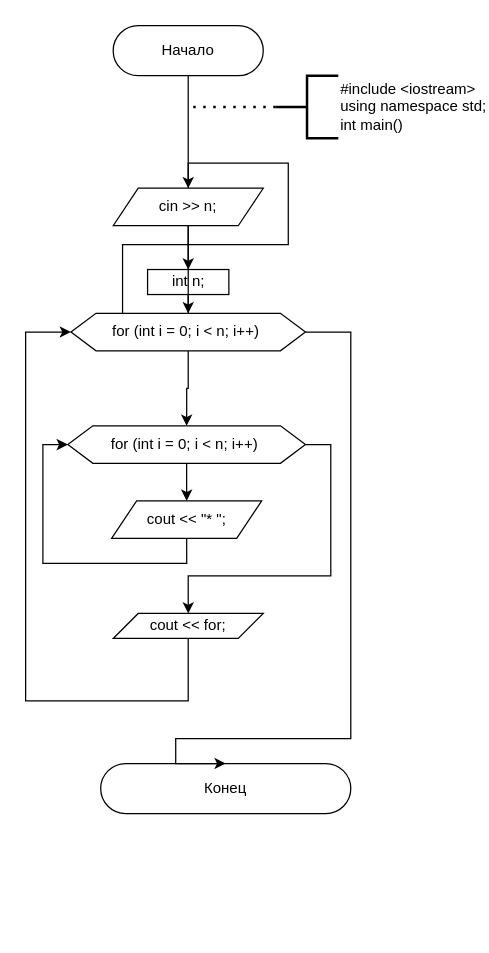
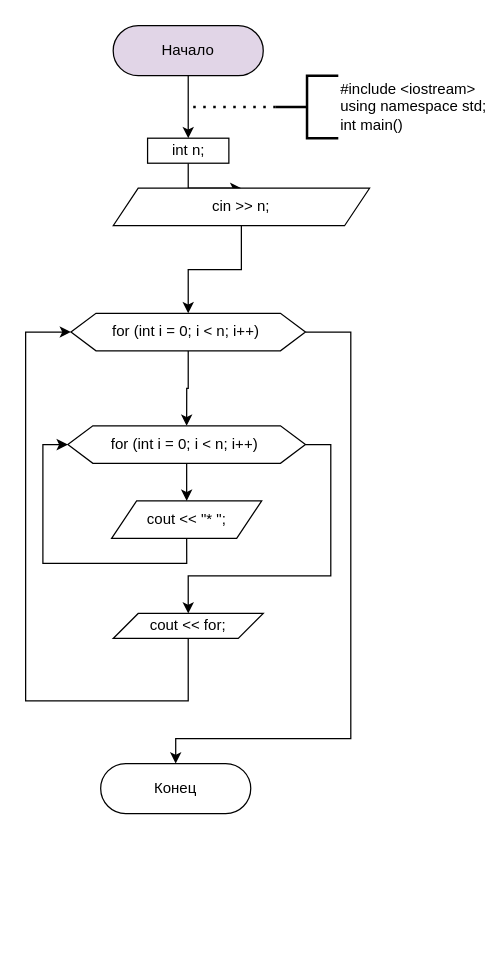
node "Начало": fillcolor #ffffff -> #e1d5e7
node "cin >> n;": size 150x38 -> 256x38
node "int n;": moved (188, 282) -> (188, 151)
node "Конец": size 250x50 -> 150x50
